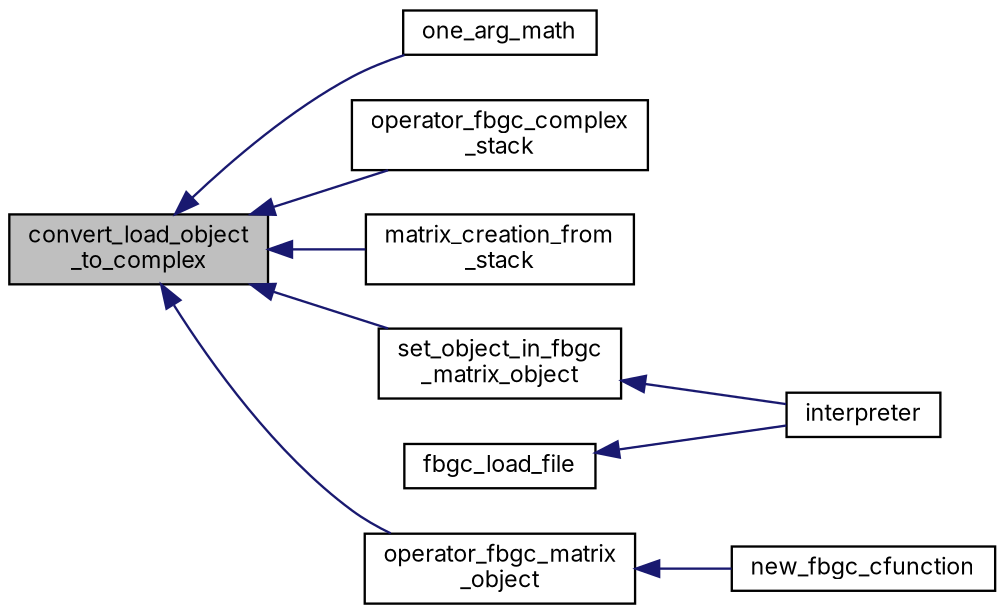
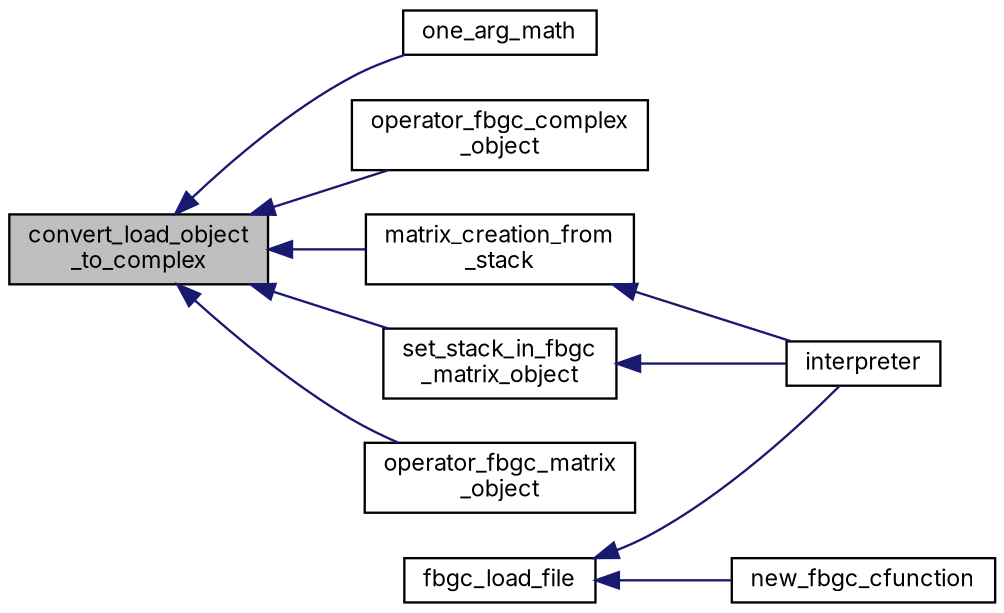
node "operator_fbgc_complex _stack": label "operator_fbgc_complex _stack" -> "operator_fbgc_complex _object"
edge "interpreter" -> "matrix_creation_from _stack": added
node "set_object_in_fbgc _matrix_object": label "set_object_in_fbgc _matrix_object" -> "set_stack_in_fbgc _matrix_object"
edge "new_fbgc_cfunction" -> "operator_fbgc_matrix _object": now "new_fbgc_cfunction" -> "fbgc_load_file"
